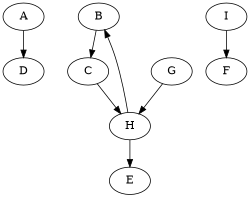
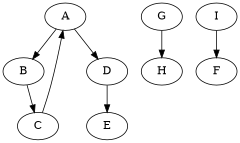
edge "H" -> "B": now "A" -> "B"
edge "C" -> "H": now "C" -> "A"
edge "H" -> "E": now "D" -> "E"
